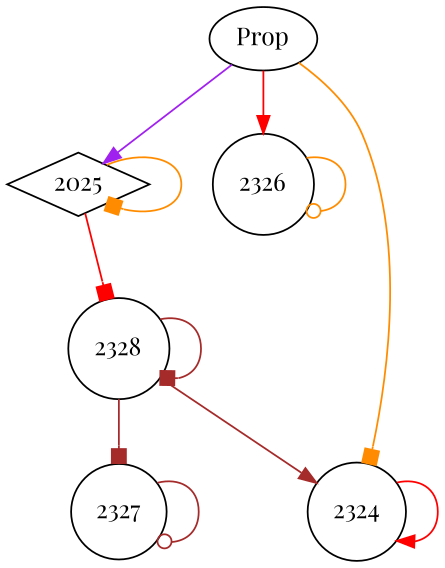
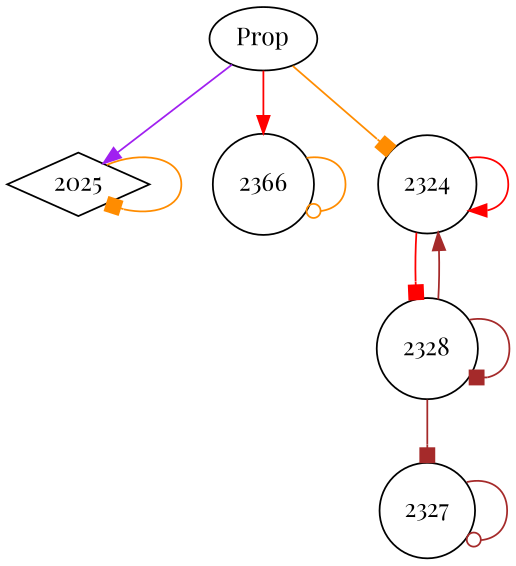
node "2326": label "2326" -> "2366"
edge "2025" -> "2328": now "2324" -> "2328"
